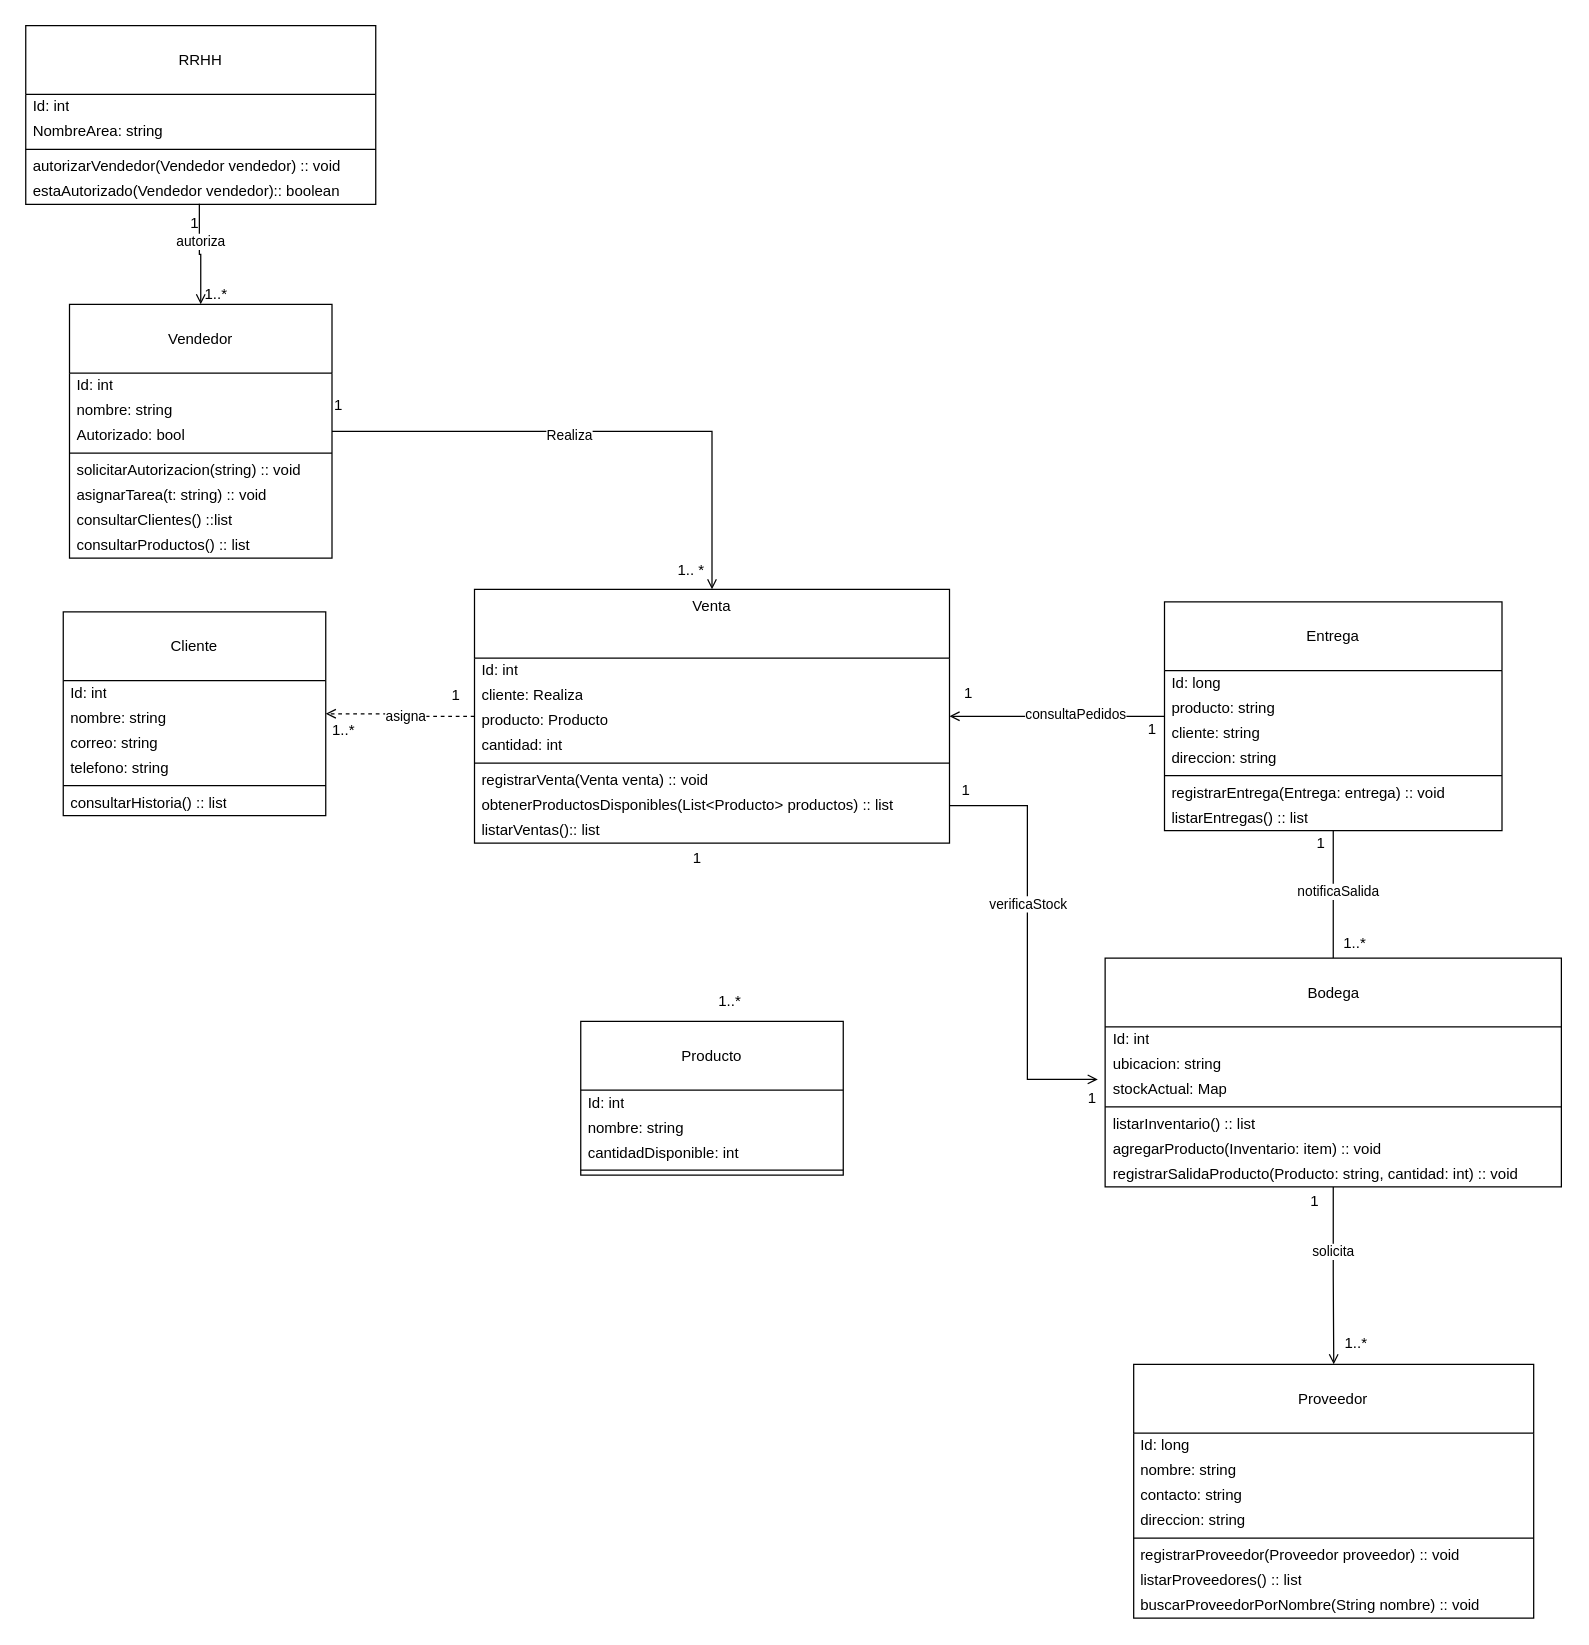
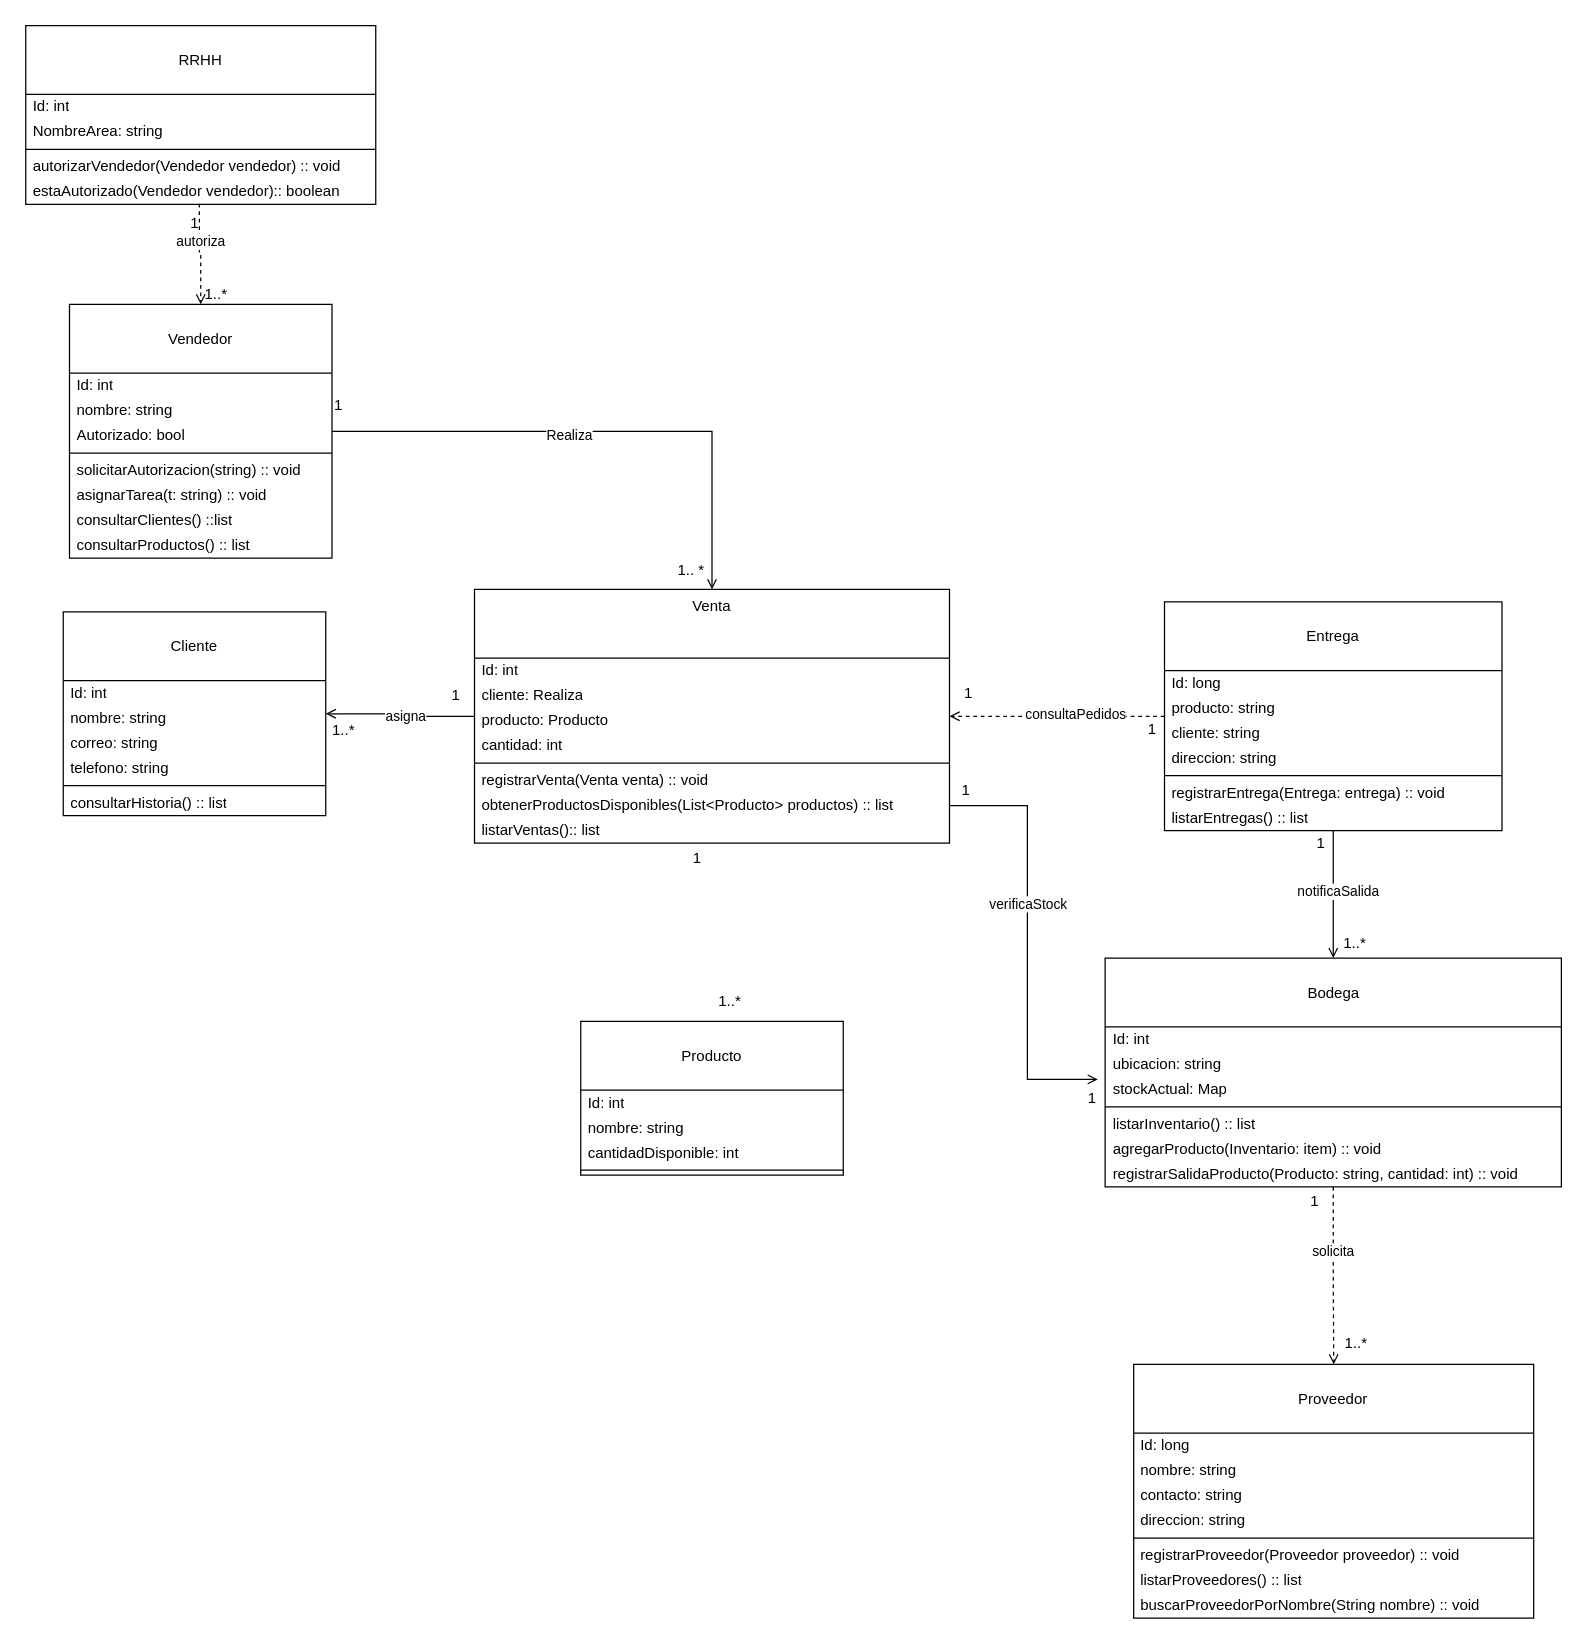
edge "estaAutorizado(Vendedor vendedor):: boolean" -> "Vendedor": style solid -> dashed
edge "Venta" -> "Cliente": style dashed -> solid
edge "Entrega" -> "Venta": style solid -> dashed
edge "Entrega" -- "Bodega": arrowhead none -> open
edge "Bodega" -> "Proveedor": style solid -> dashed
